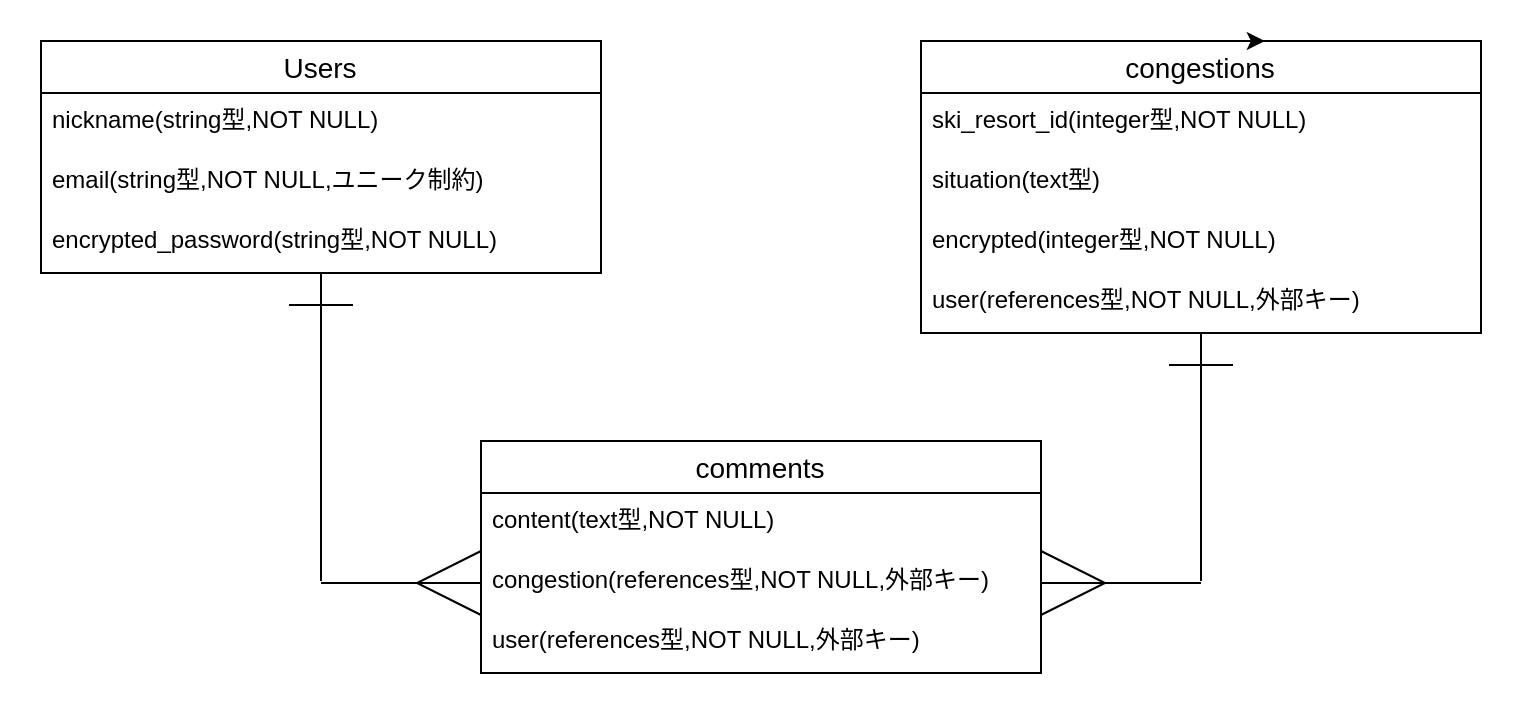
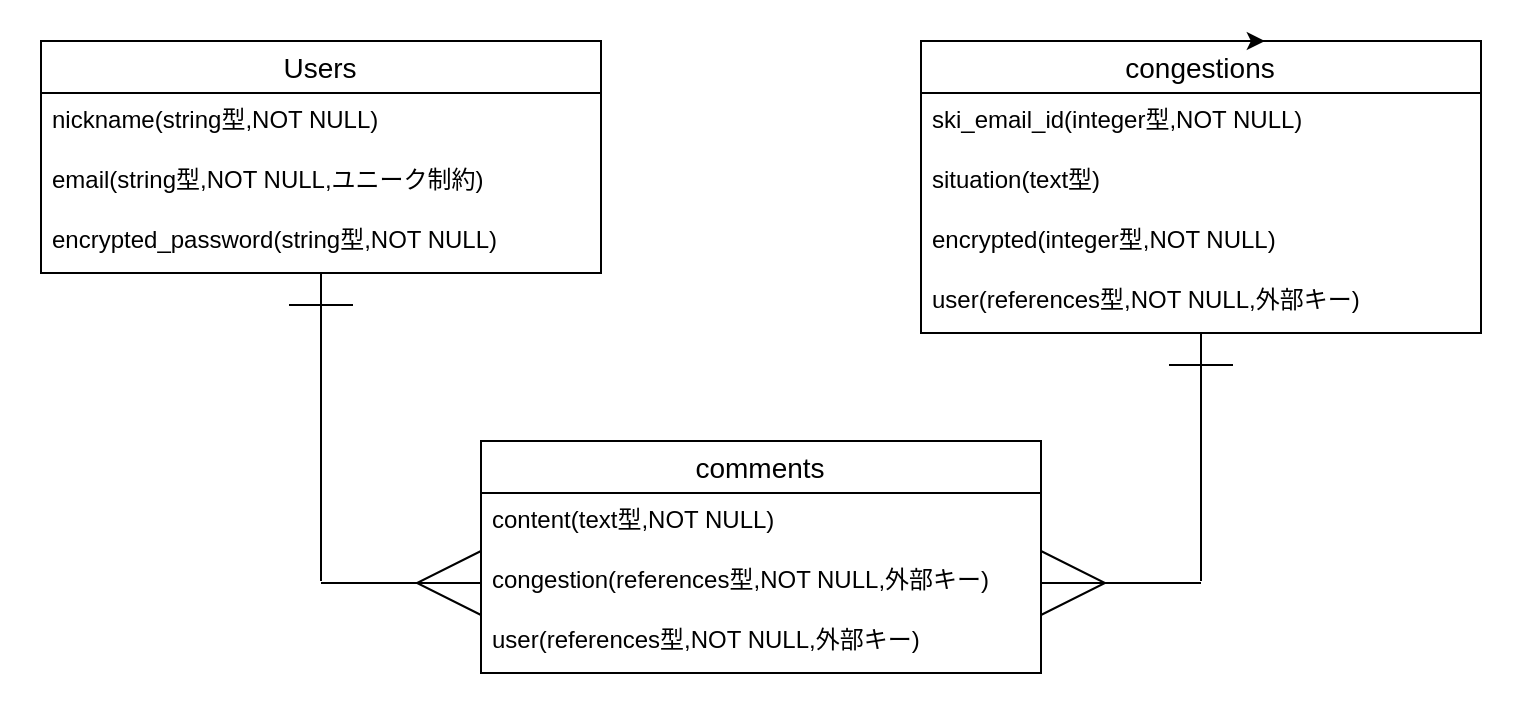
node "ski_resort_id(integer型,NOT NULL)": label "ski_resort_id(integer型,NOT NULL)" -> "ski_email_id(integer型,NOT NULL)"
